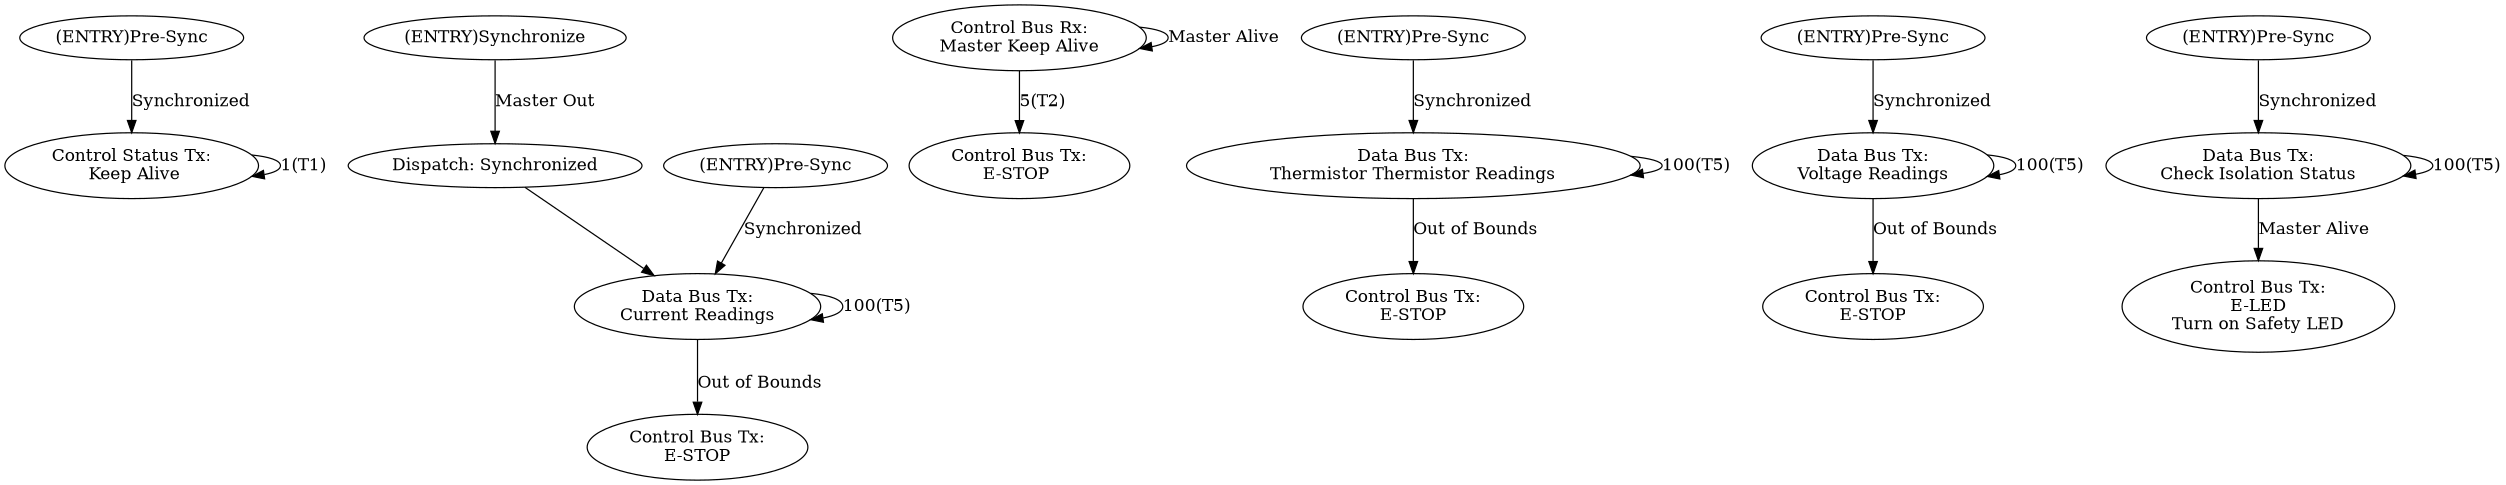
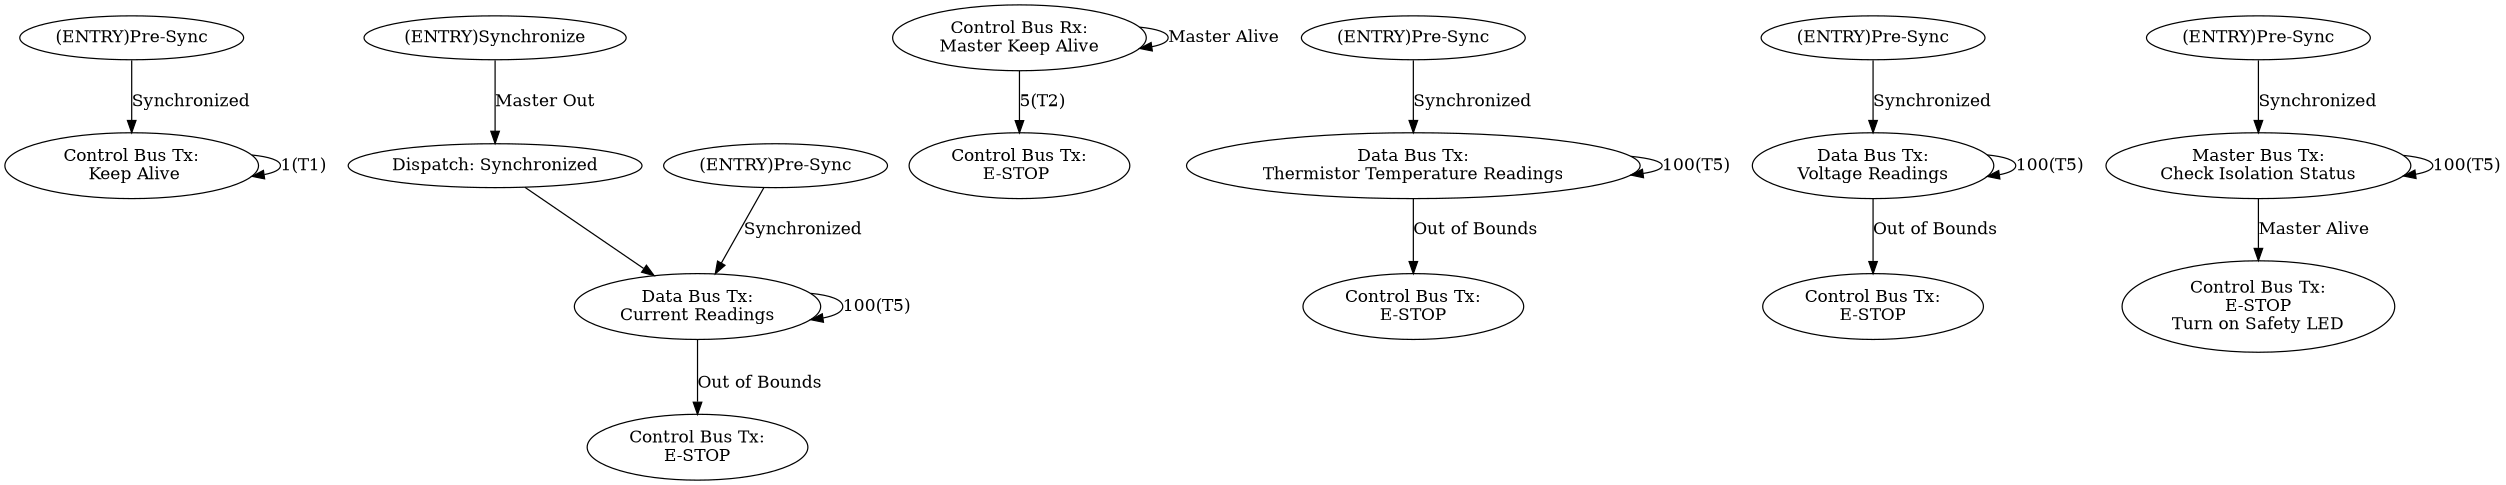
node "Control Status Tx: Keep Alive": label "Control Status Tx: Keep Alive" -> "Control Bus Tx: Keep Alive"
node "Data Bus Tx: Thermistor Thermistor Readings": label "Data Bus Tx: Thermistor Thermistor Readings" -> "Data Bus Tx: Thermistor Temperature Readings"
node "Data Bus Tx: Check Isolation Status": label "Data Bus Tx: Check Isolation Status" -> "Master Bus Tx: Check Isolation Status"
node "Control Bus Tx: E-LED Turn on Safety LED": label "Control Bus Tx: E-LED Turn on Safety LED" -> "Control Bus Tx: E-STOP Turn on Safety LED"
